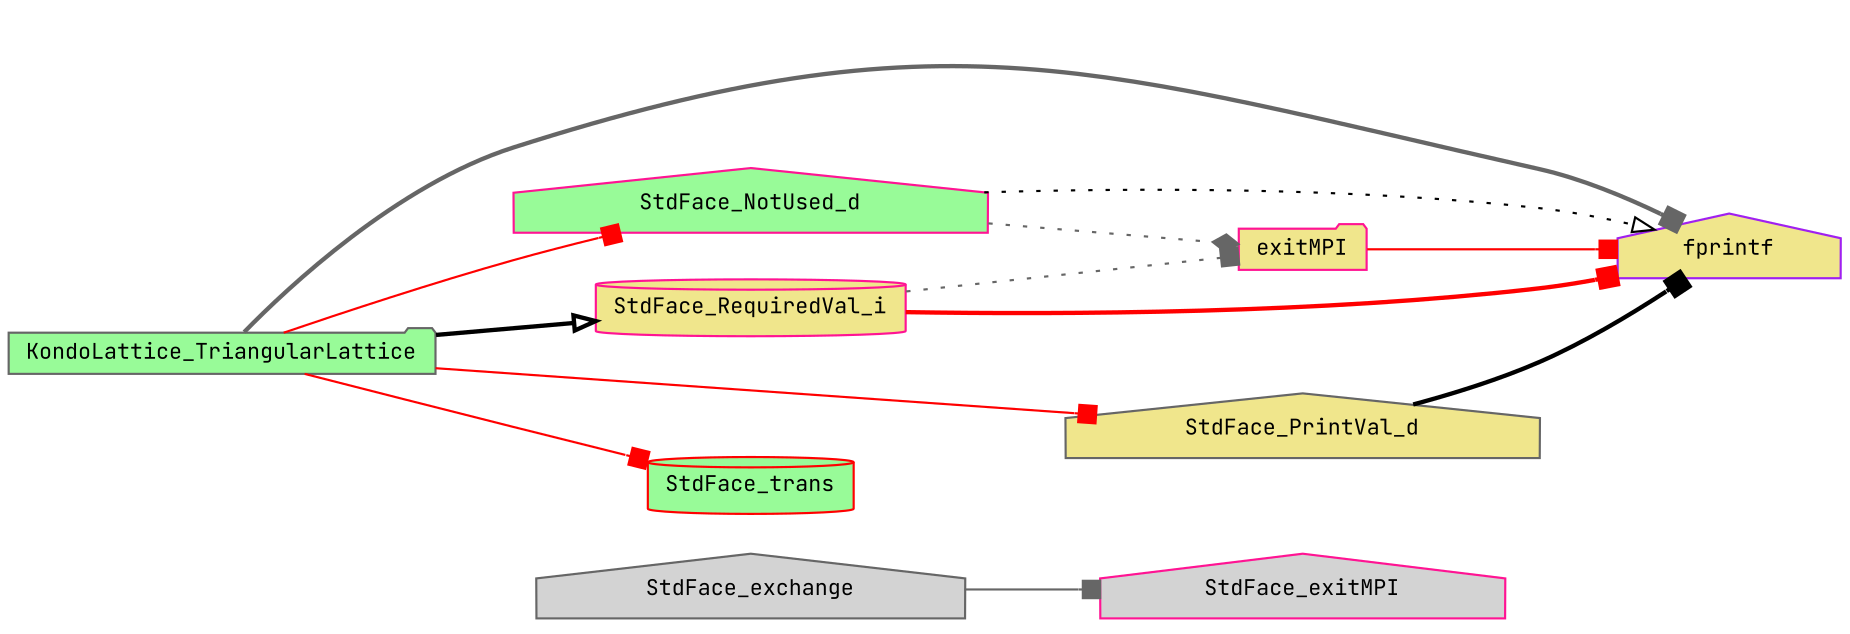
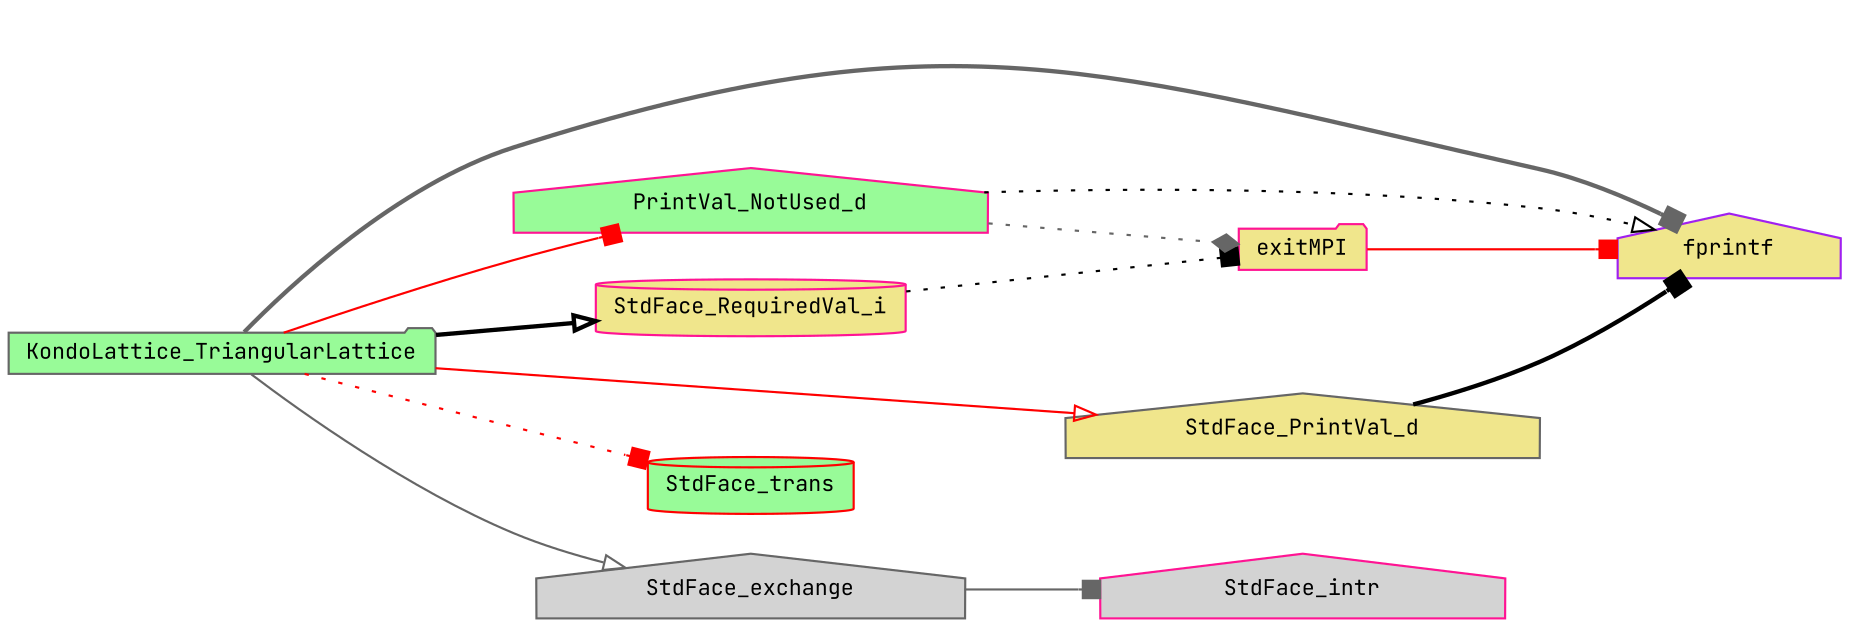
node "StdFace_NotUsed_d": label "StdFace_NotUsed_d" -> "PrintVal_NotUsed_d"
edge "StdFace_RequiredVal_i" -> "exitMPI": color gray40 -> black
edge "StdFace_RequiredVal_i" -> "fprintf": removed
edge "KondoLattice_TriangularLattice" -> "StdFace_PrintVal_d": arrowhead box -> onormal
edge "KondoLattice_TriangularLattice" -> "StdFace_trans": style solid -> dotted
edge "KondoLattice_TriangularLattice" -> "StdFace_exchange": added
node "StdFace_exitMPI": label "StdFace_exitMPI" -> "StdFace_intr"
